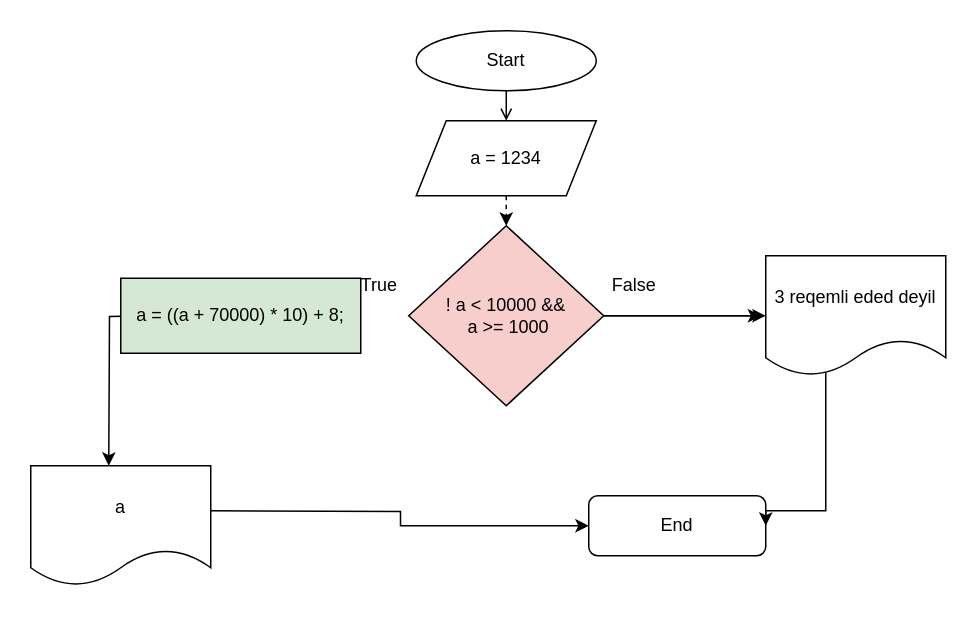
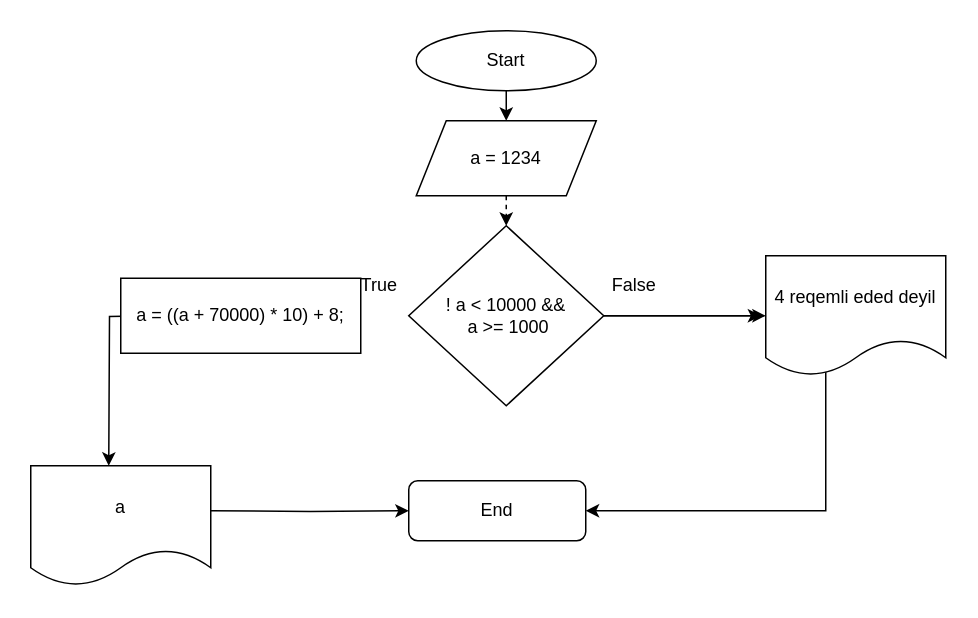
edge "Start" -> "a = 1234": arrowhead open -> classic
node "3 reqemli eded deyil": label "3 reqemli eded deyil" -> "4 reqemli eded deyil"
node "a = ((a + 70000) * 10) + 8;": fillcolor #d5e8d4 -> #ffffff
node "! a < 10000 && a >= 1000": fillcolor #f8cecc -> #ffffff
node "End": moved (677, 526) -> (497, 511)
